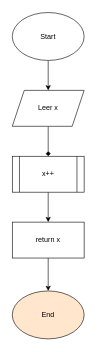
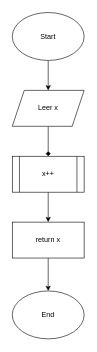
node "End": fillcolor #ffe6cc -> #ffffff
